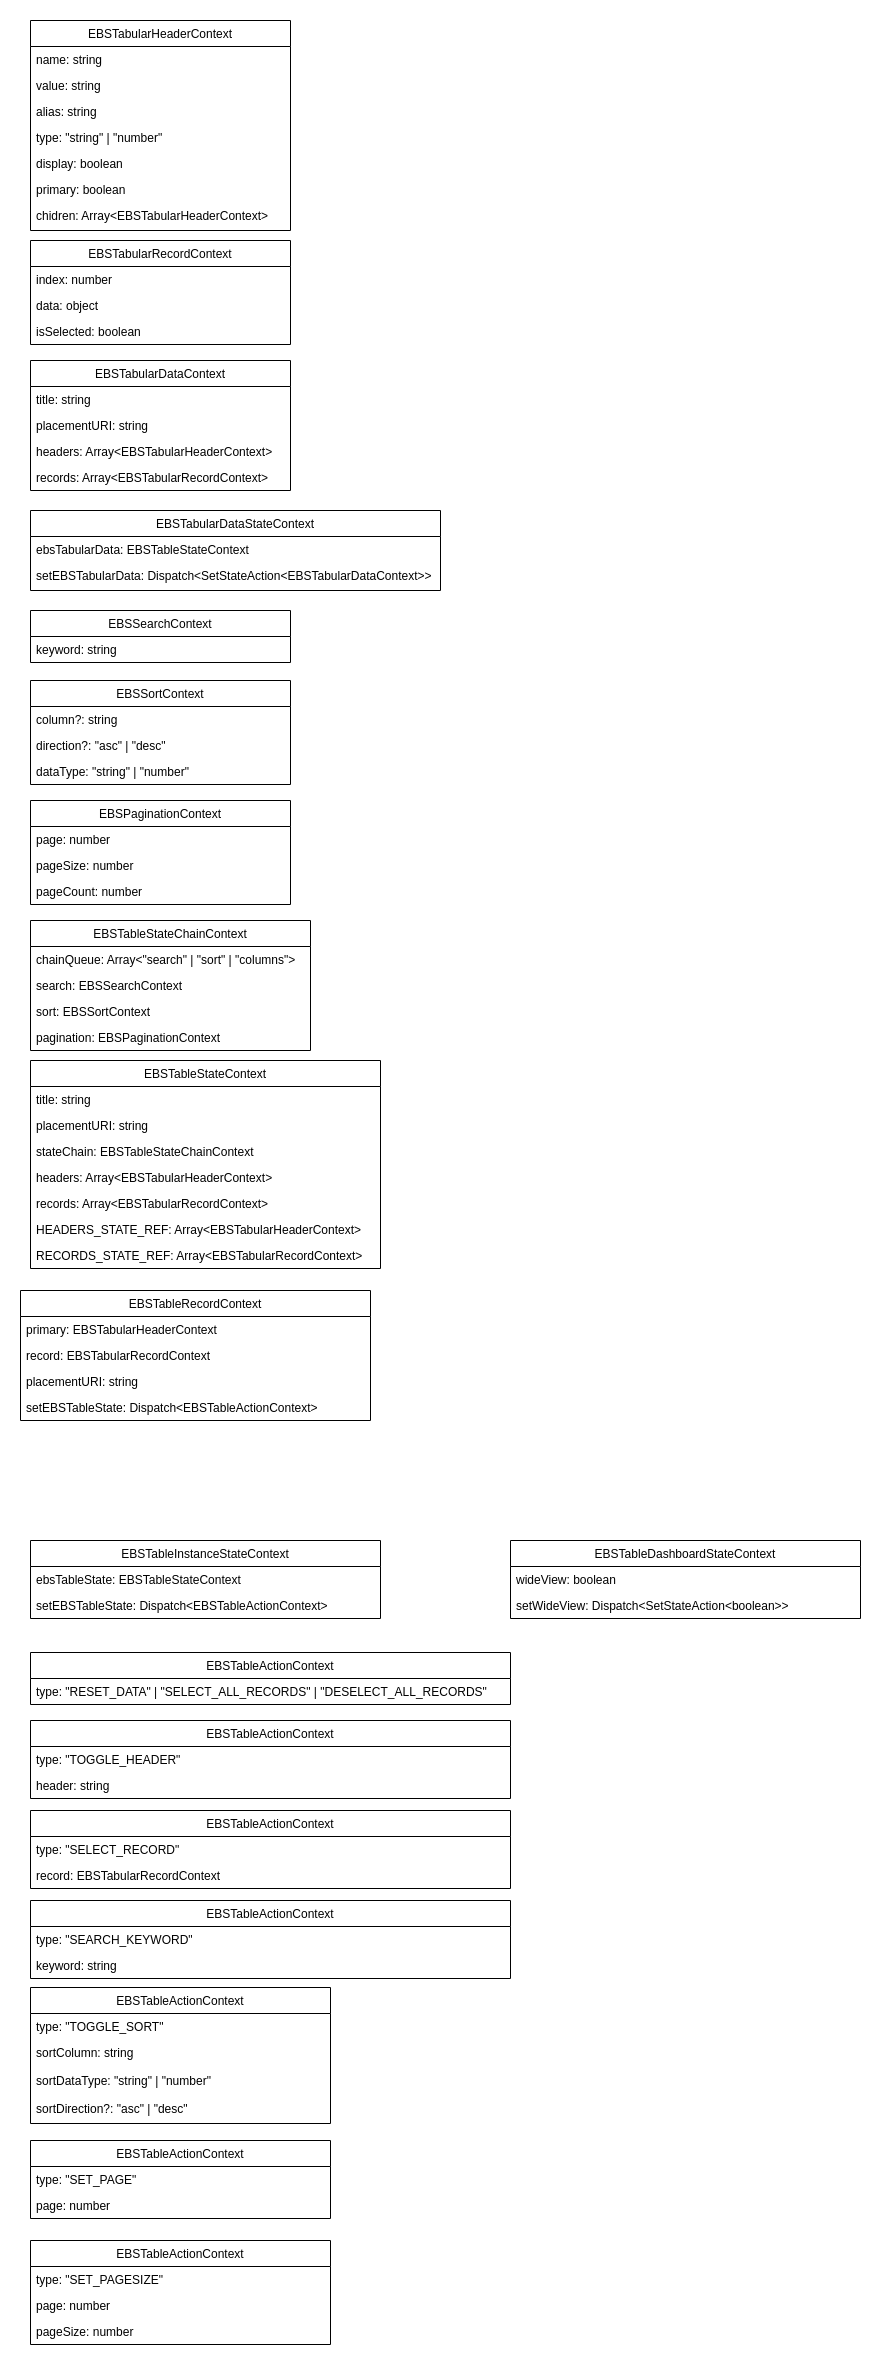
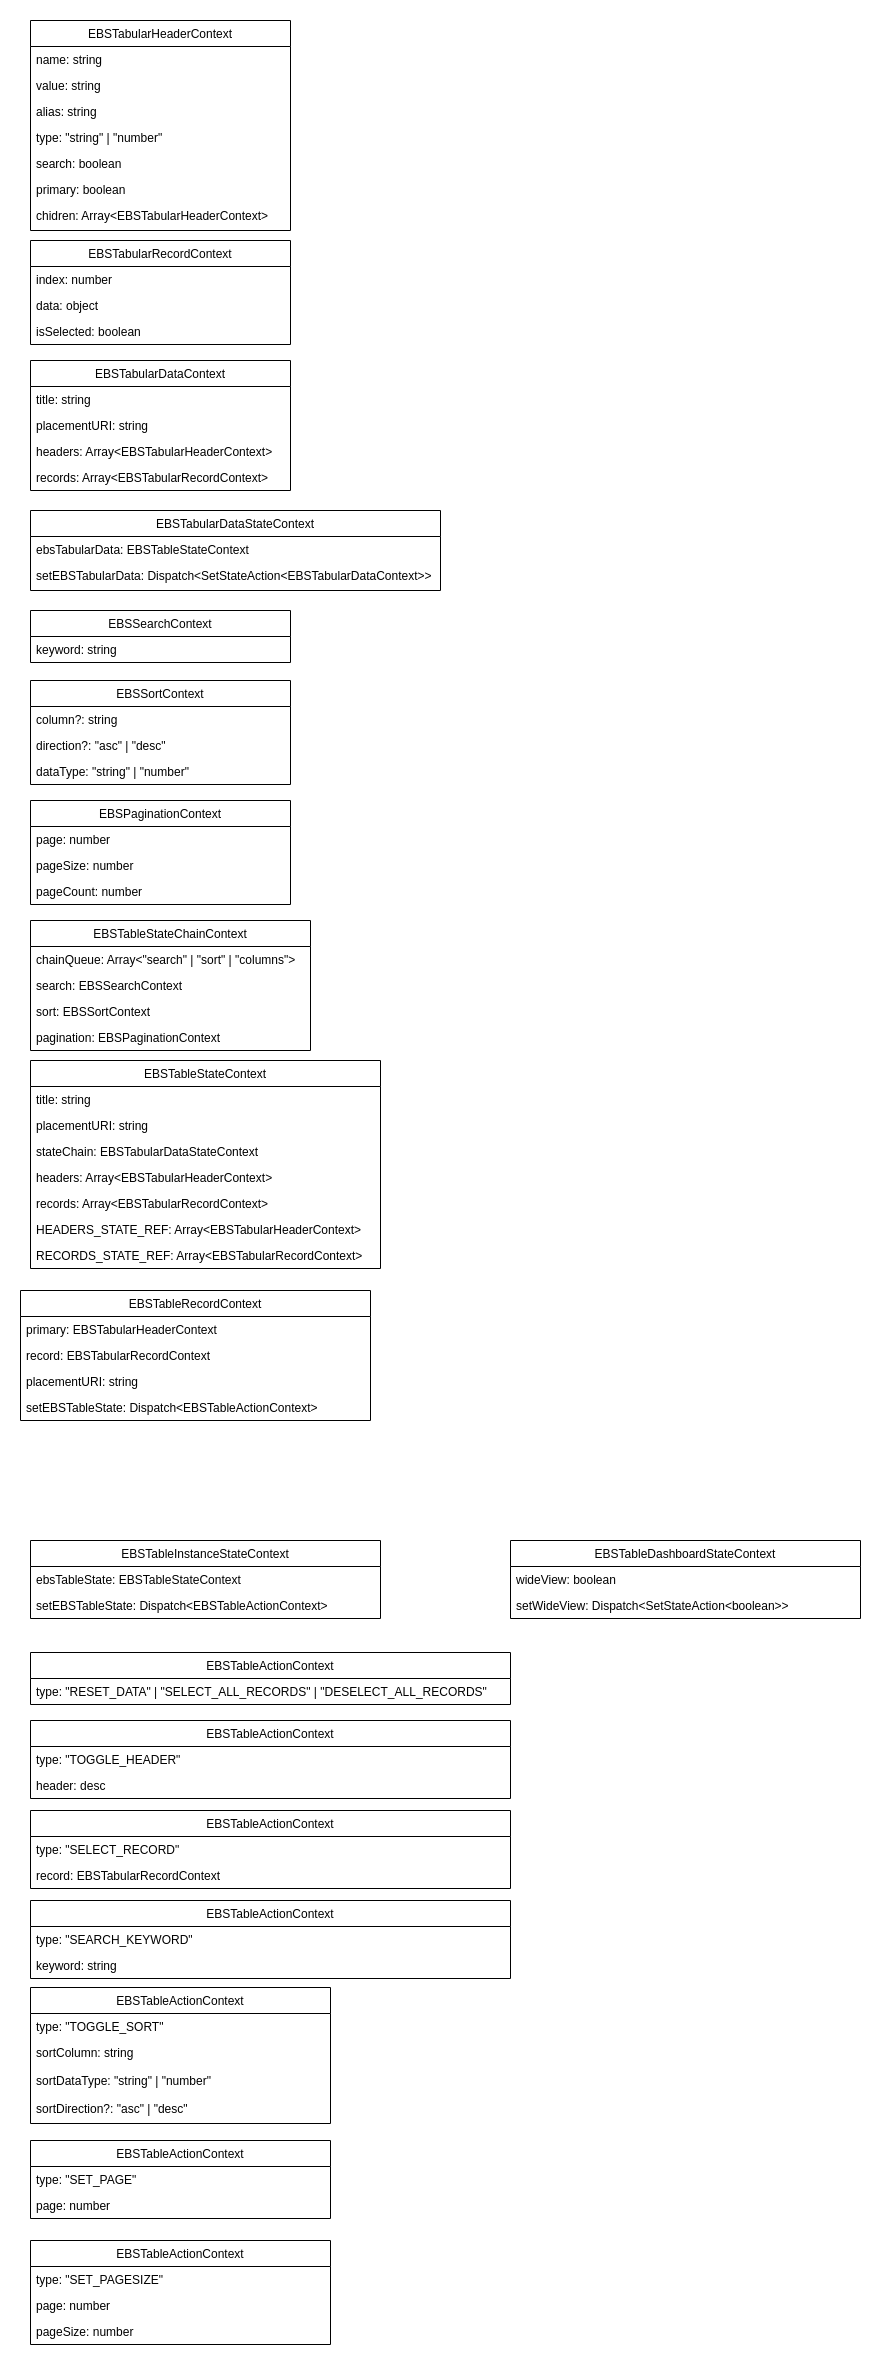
node "display: boolean": label "display: boolean" -> "search: boolean"
node "stateChain: EBSTableStateChainContext": label "stateChain: EBSTableStateChainContext" -> "stateChain: EBSTabularDataStateContext"
node "header: string": label "header: string" -> "header: desc"
